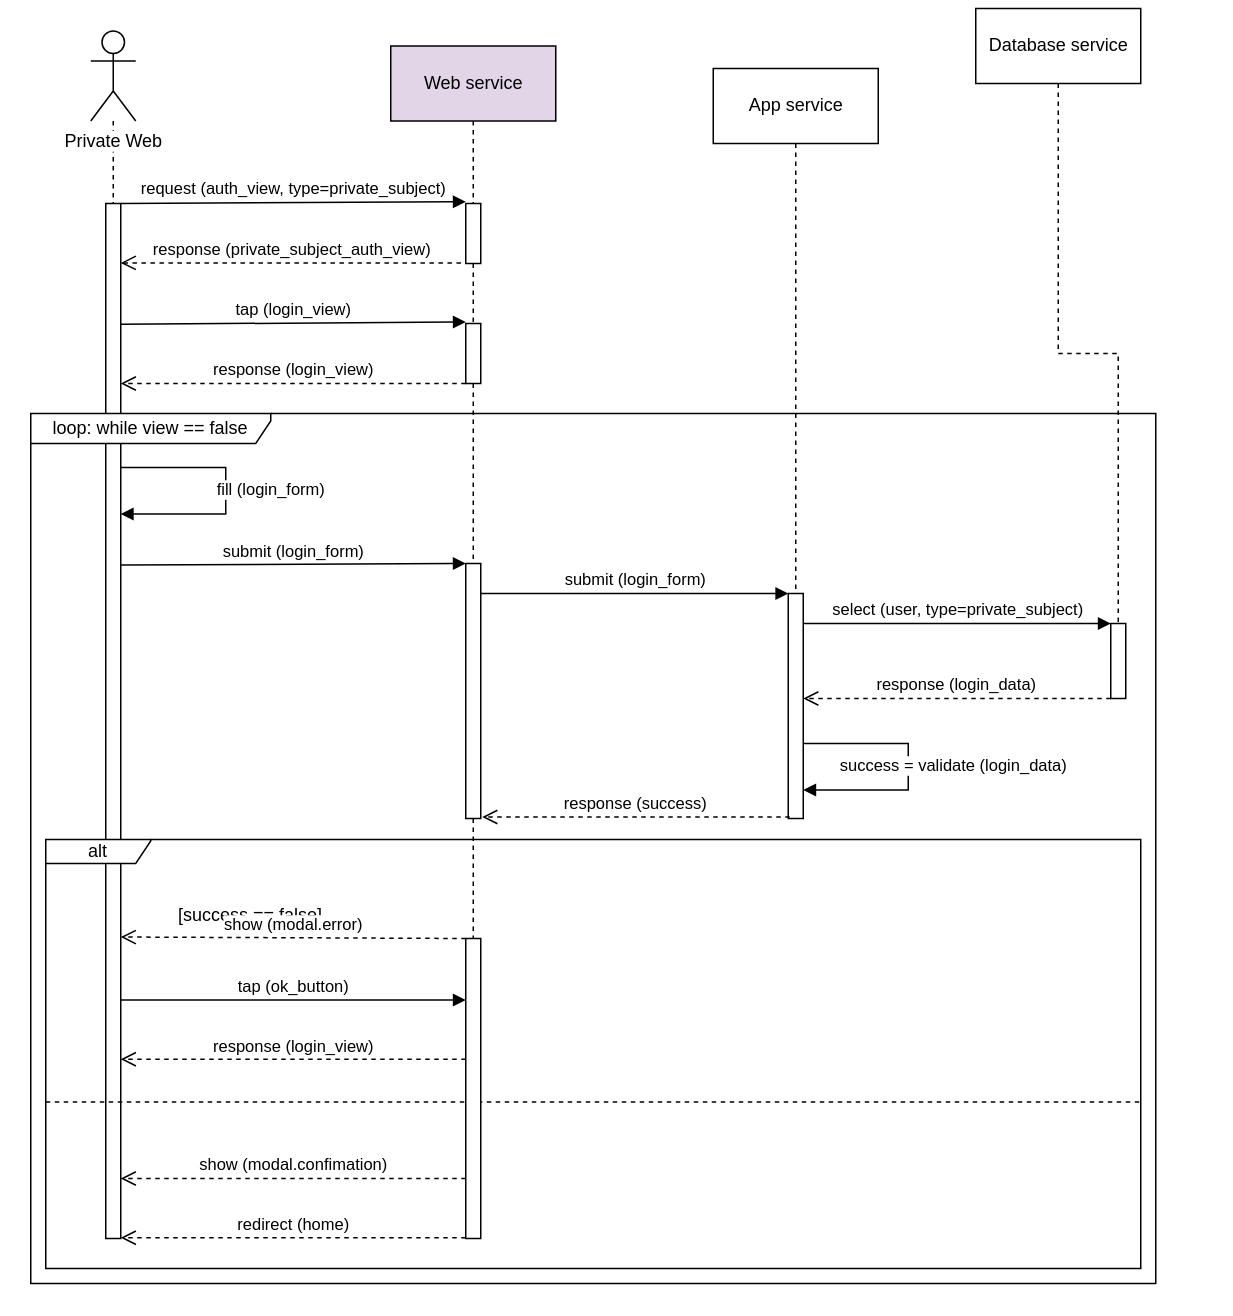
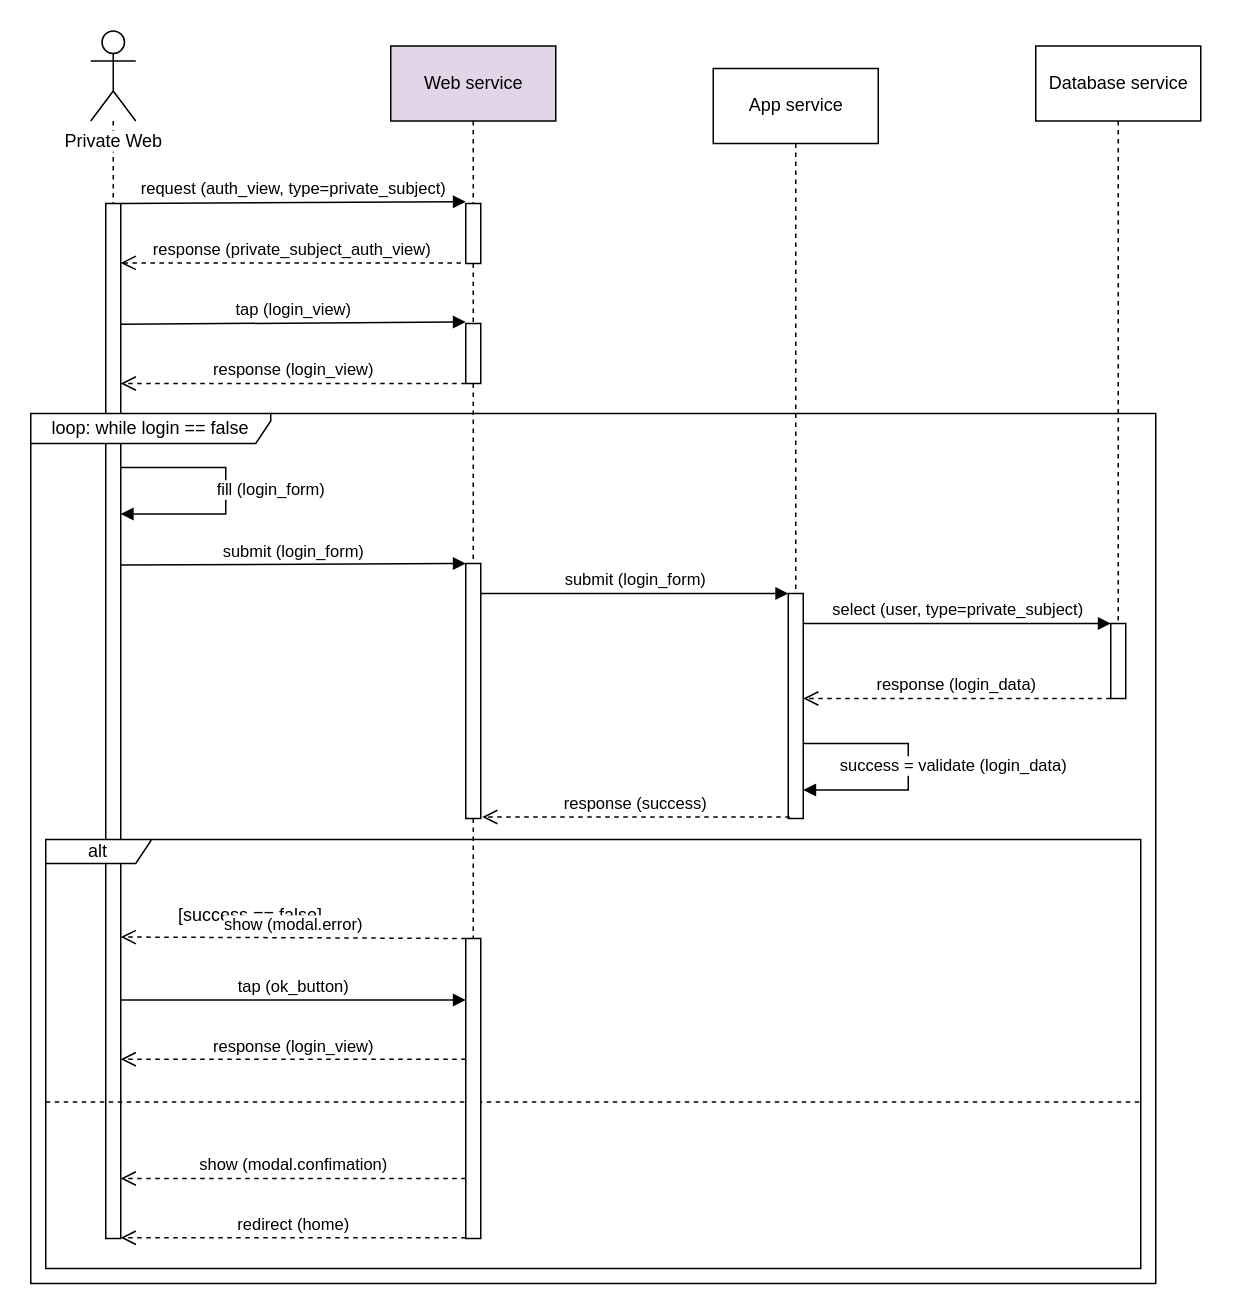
node "Database service": moved (1058, 46) -> (1118, 83)
node "loop: while view == false": label "loop: while view == false" -> "loop: while login == false"
